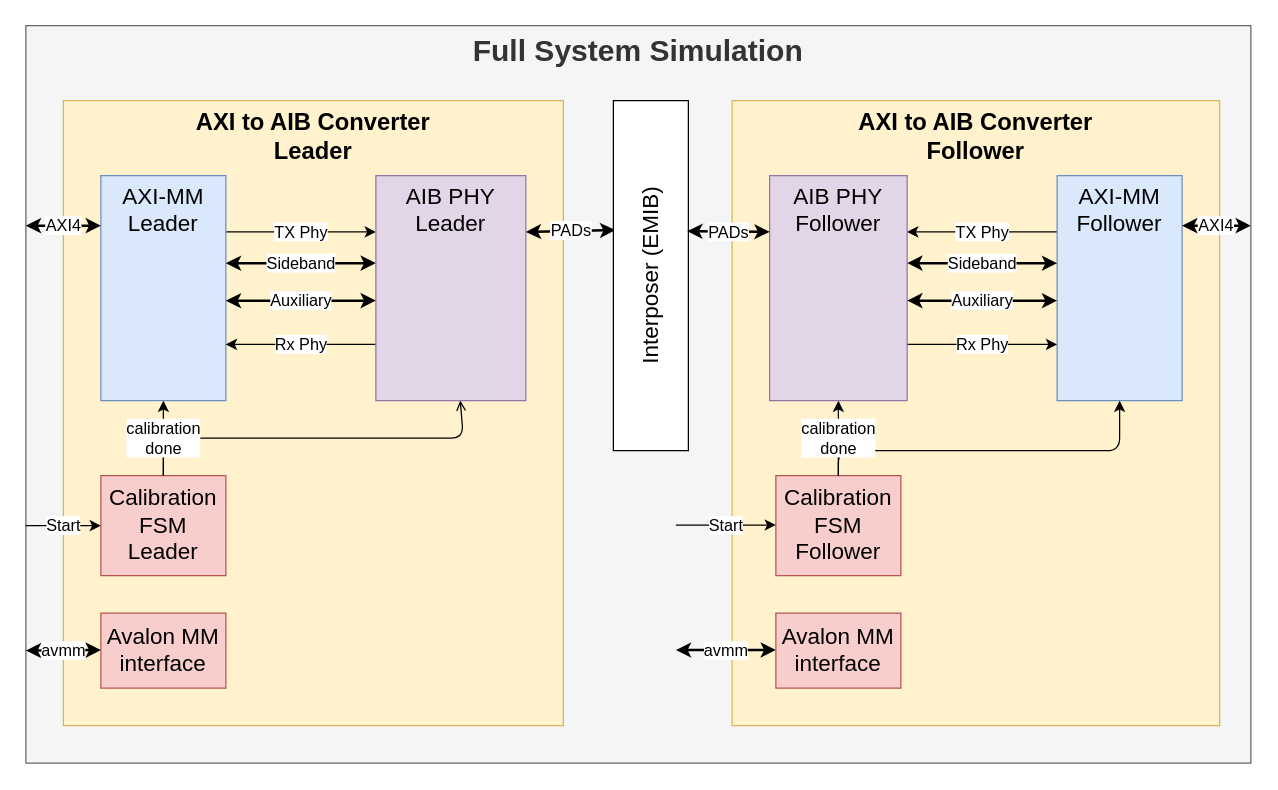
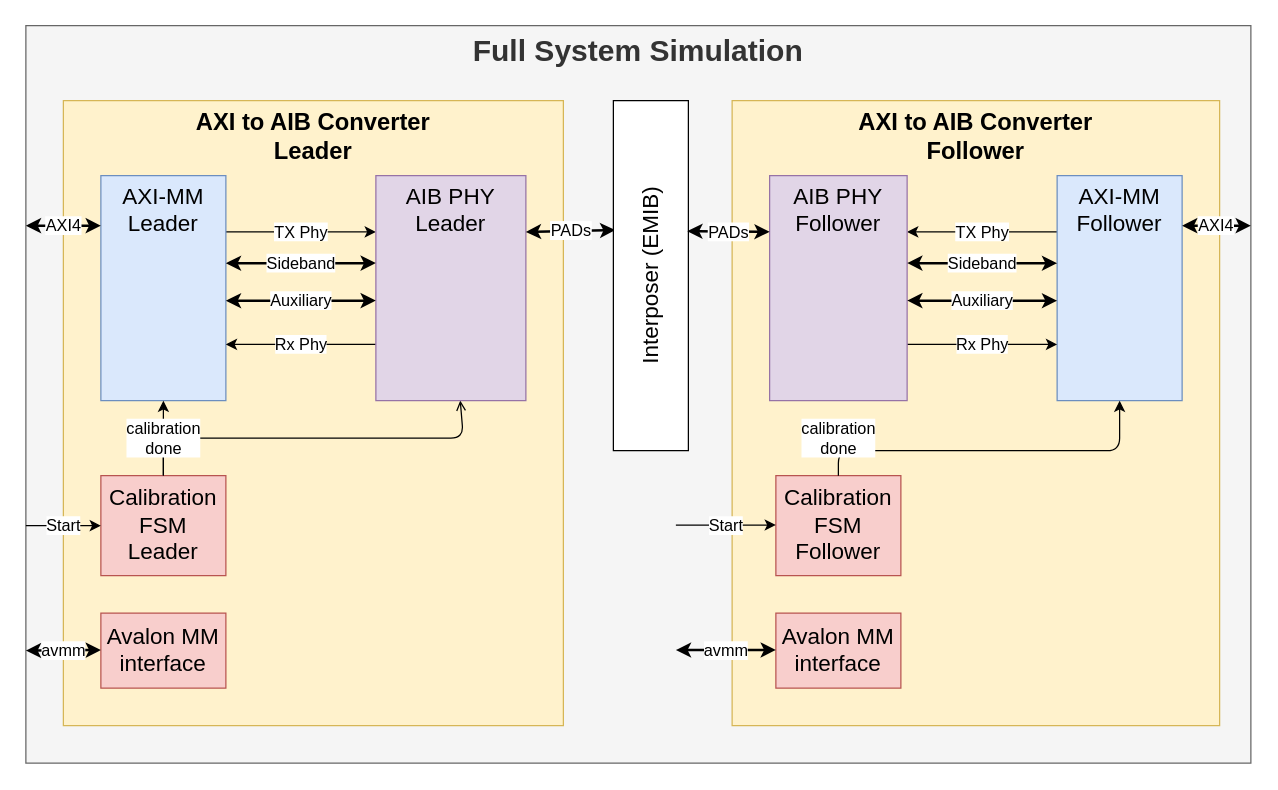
edge "Calibration FSM Follower" -> "AIB PHY Follower": removed
